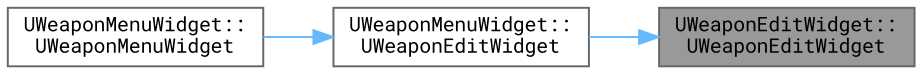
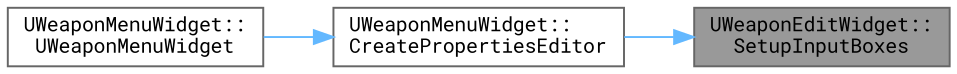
node "UWeaponMenuWidget:: UWeaponEditWidget": label "UWeaponMenuWidget:: UWeaponEditWidget" -> "UWeaponMenuWidget:: CreatePropertiesEditor"
node "UWeaponEditWidget:: UWeaponEditWidget": label "UWeaponEditWidget:: UWeaponEditWidget" -> "UWeaponEditWidget:: SetupInputBoxes"
